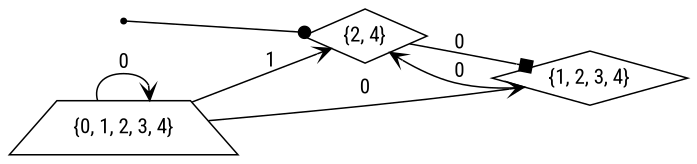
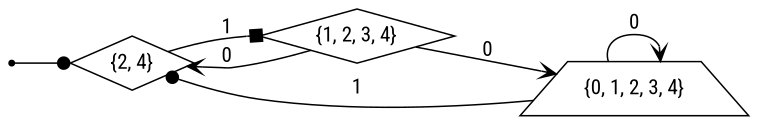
edge "{2, 4}" -> "{1, 2, 3, 4}": label "0" -> "1"
edge "{0, 1, 2, 3, 4}" -> "{2, 4}": arrowhead vee -> dot
edge "{0, 1, 2, 3, 4}" -> "{1, 2, 3, 4}": reversed
